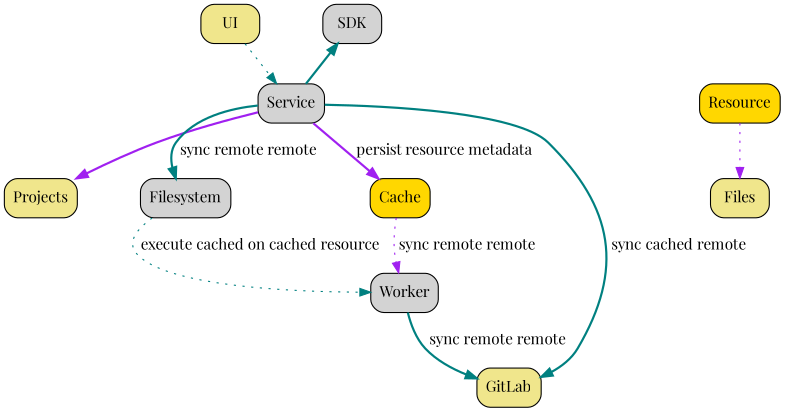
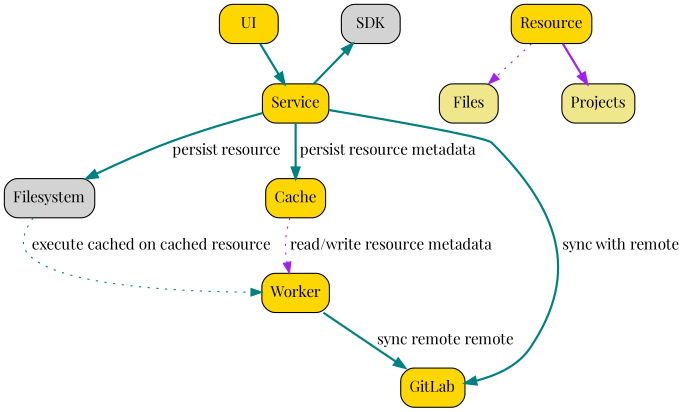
node "UI": fillcolor khaki -> gold
edge "UI" -> "Service": style dotted -> bold
node "Service": fillcolor lightgrey -> gold
edge "Service" -> "Projects": now "Resource" -> "Projects"
edge "Service" -> "Cache": color purple -> teal
edge "Service" -> "Filesystem": label " sync remote remote" -> " persist resource"
edge "Cache" -> "Worker": label " sync remote remote" -> " read/write resource metadata"
edge "Service" -> "GitLab": label " sync cached remote" -> " sync with remote"
node "Worker": fillcolor lightgrey -> gold
node "GitLab": fillcolor khaki -> gold
